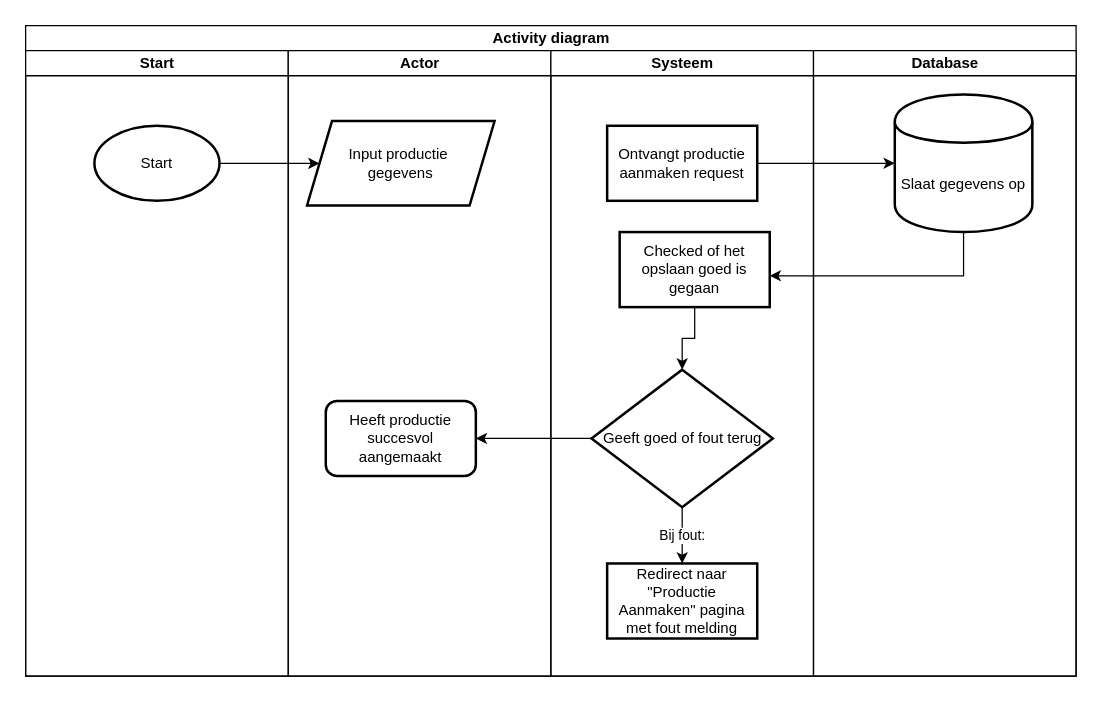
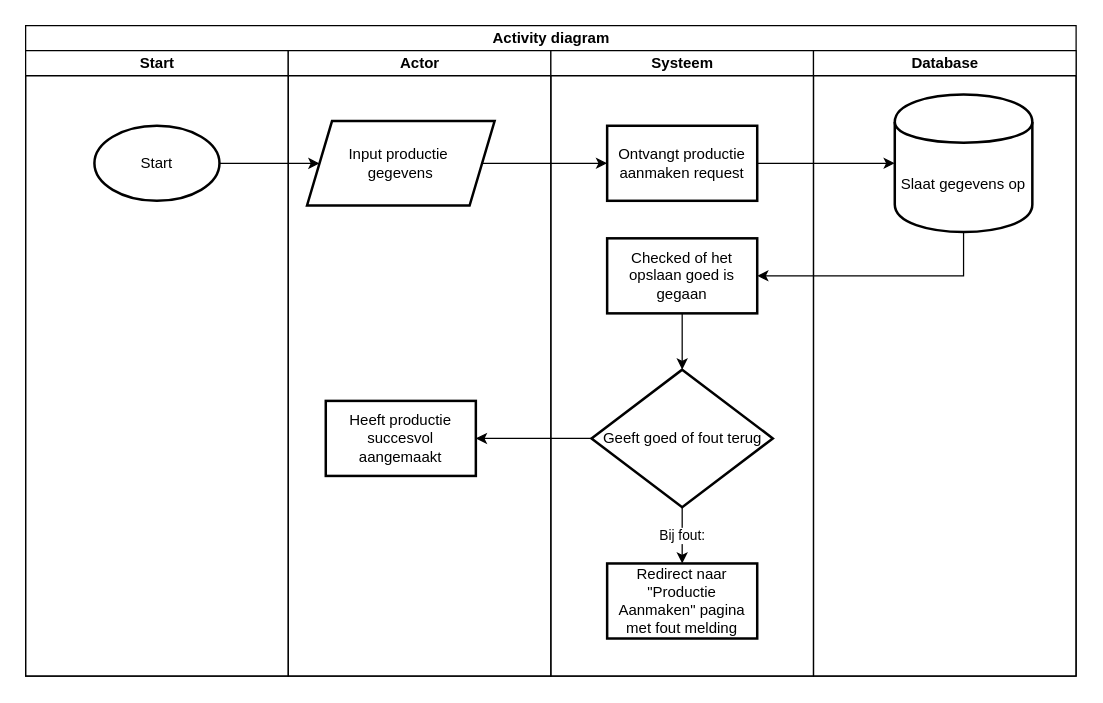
edge "Input productie gegevens" -> "Ontvangt productie aanmaken request": added
node "Checked of het opslaan goed is gegaan": moved (694, 269) -> (682, 276)
node "Heeft productie succesvol aangemaakt": shape rounded rectangle -> rectangle
